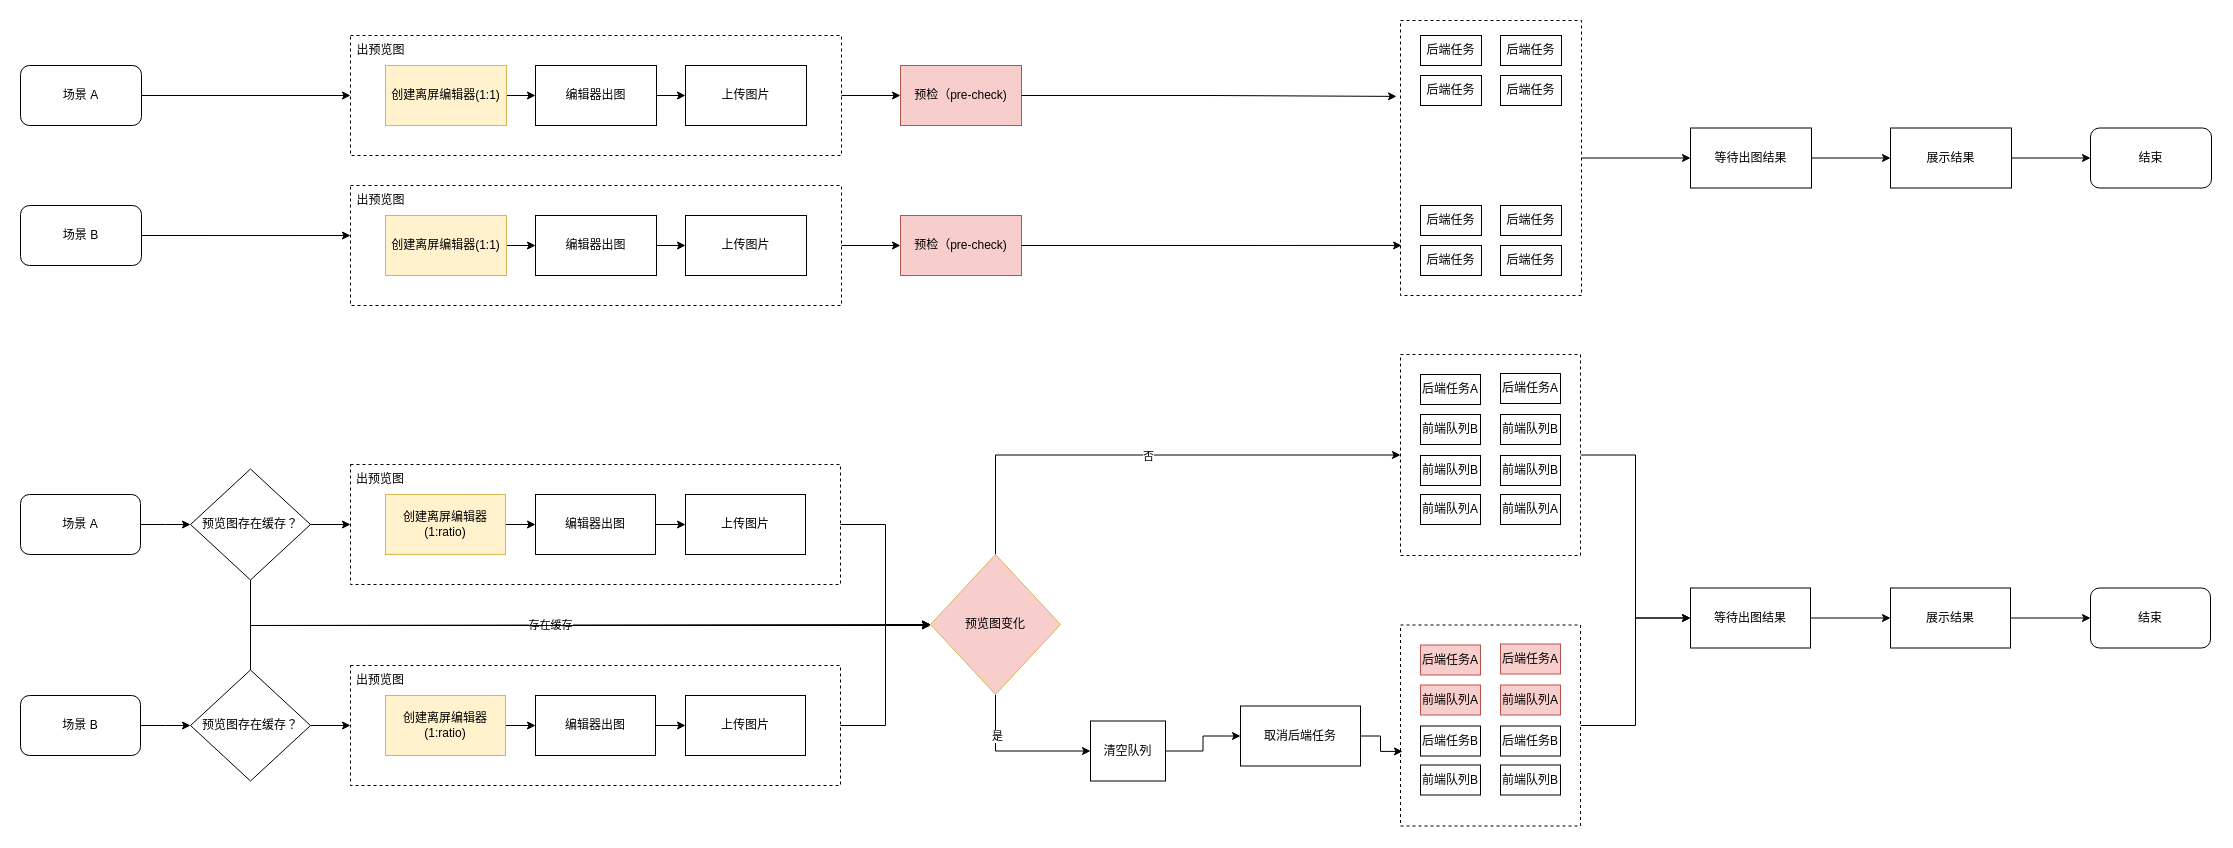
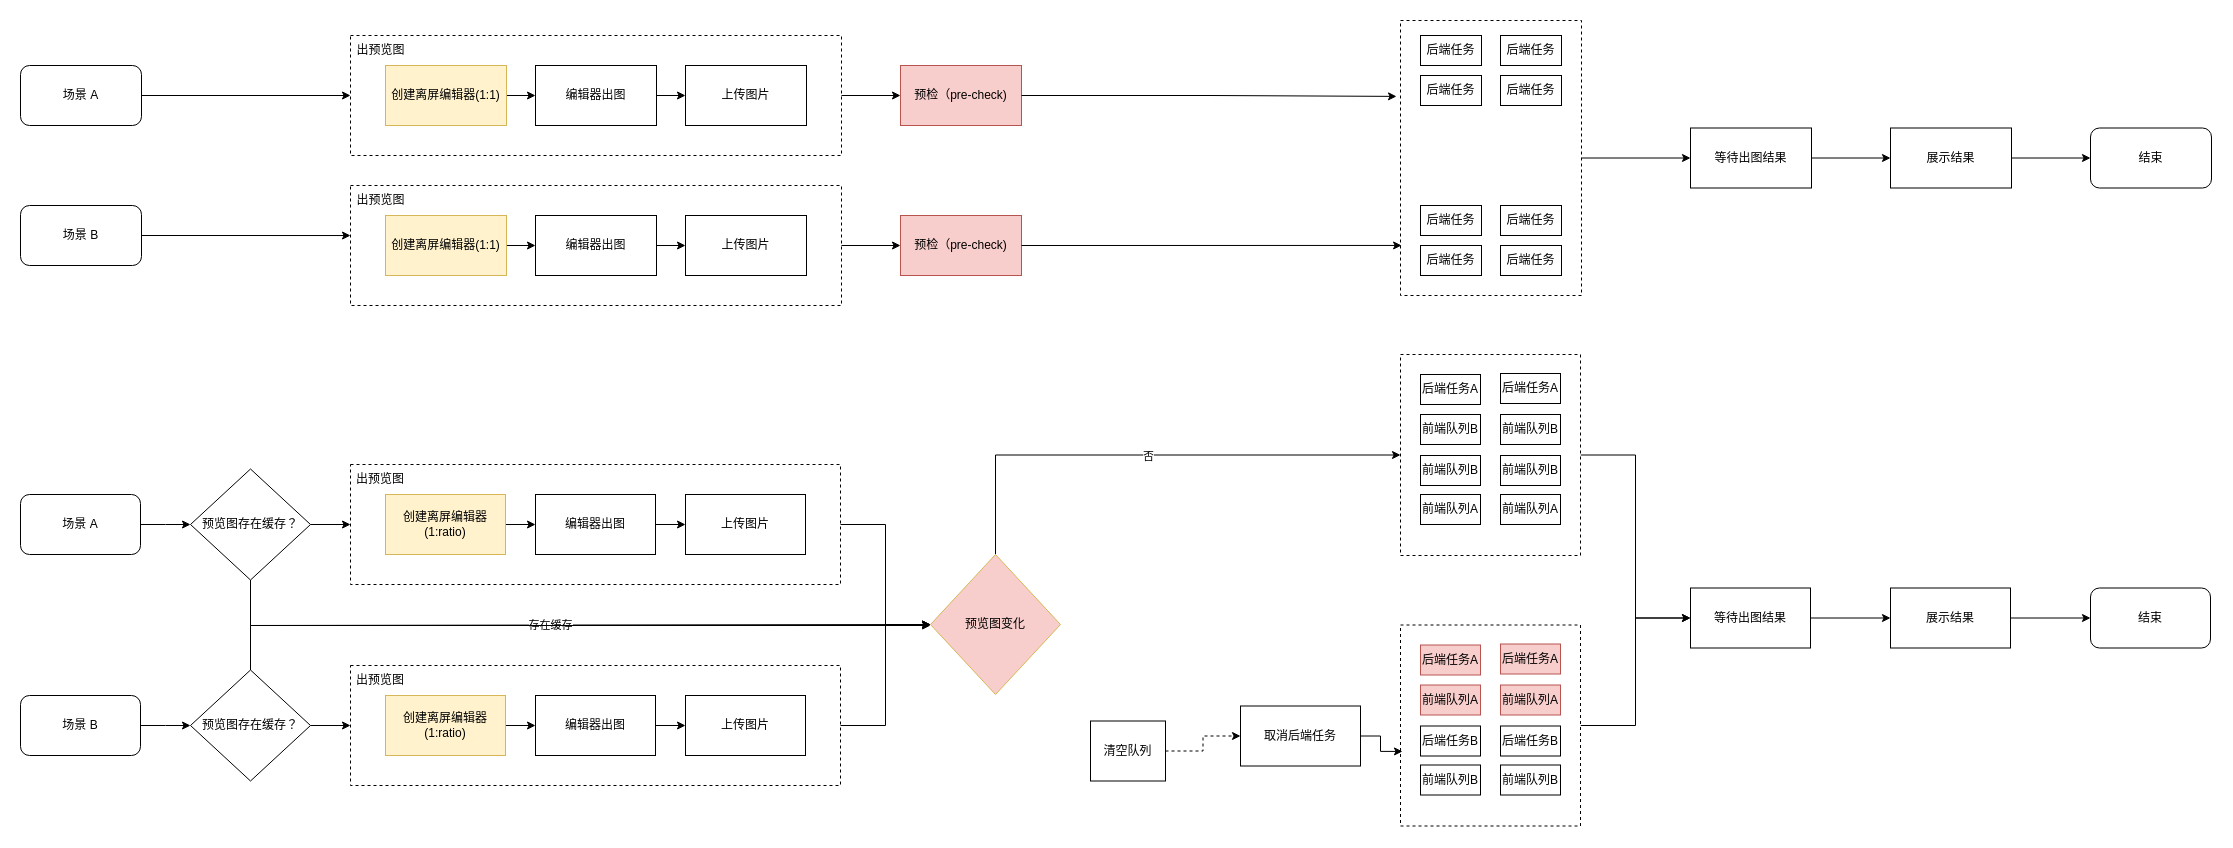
edge "清空队列" -> "取消后端任务": style solid -> dashed
edge "预览图变化" -> "清空队列": removed, label "是"
